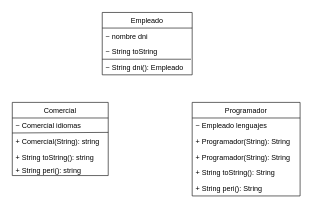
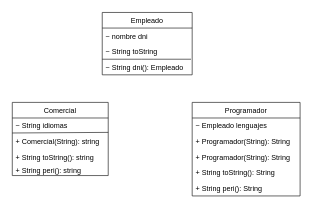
node "~ Comercial idiomas": label "~ Comercial idiomas" -> "~ String idiomas"
